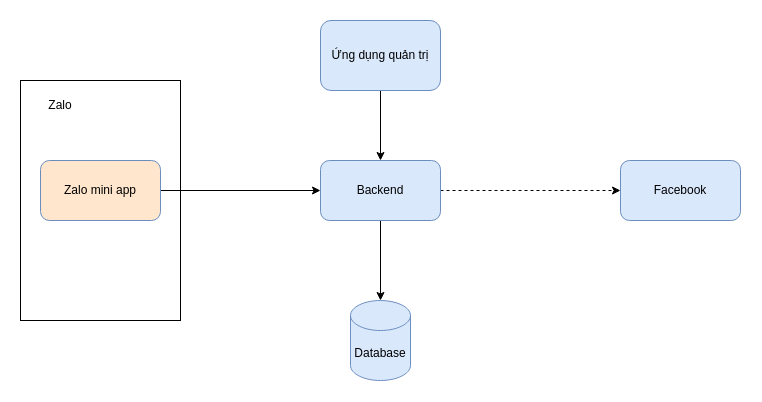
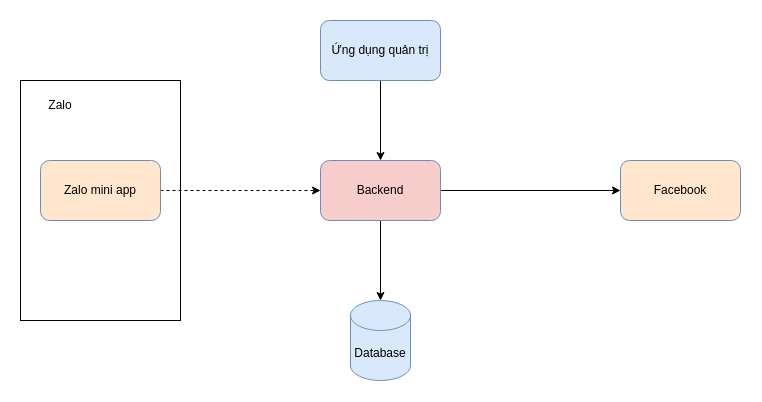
node "Ứng dụng quản trị": size 120x70 -> 120x60
edge "Zalo mini app" -> "Backend": style solid -> dashed
node "Backend": fillcolor #dae8fc -> #f8cecc
edge "Backend" -> "Facebook": style dashed -> solid
node "Facebook": fillcolor #dae8fc -> #ffe6cc
